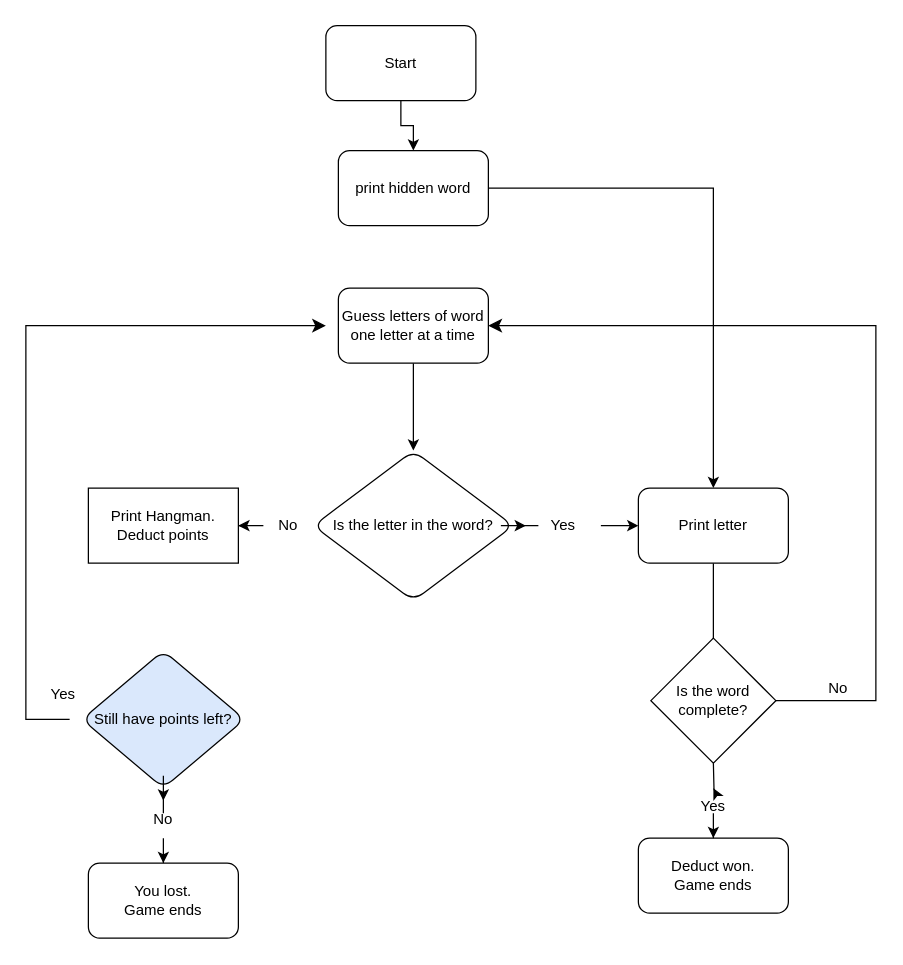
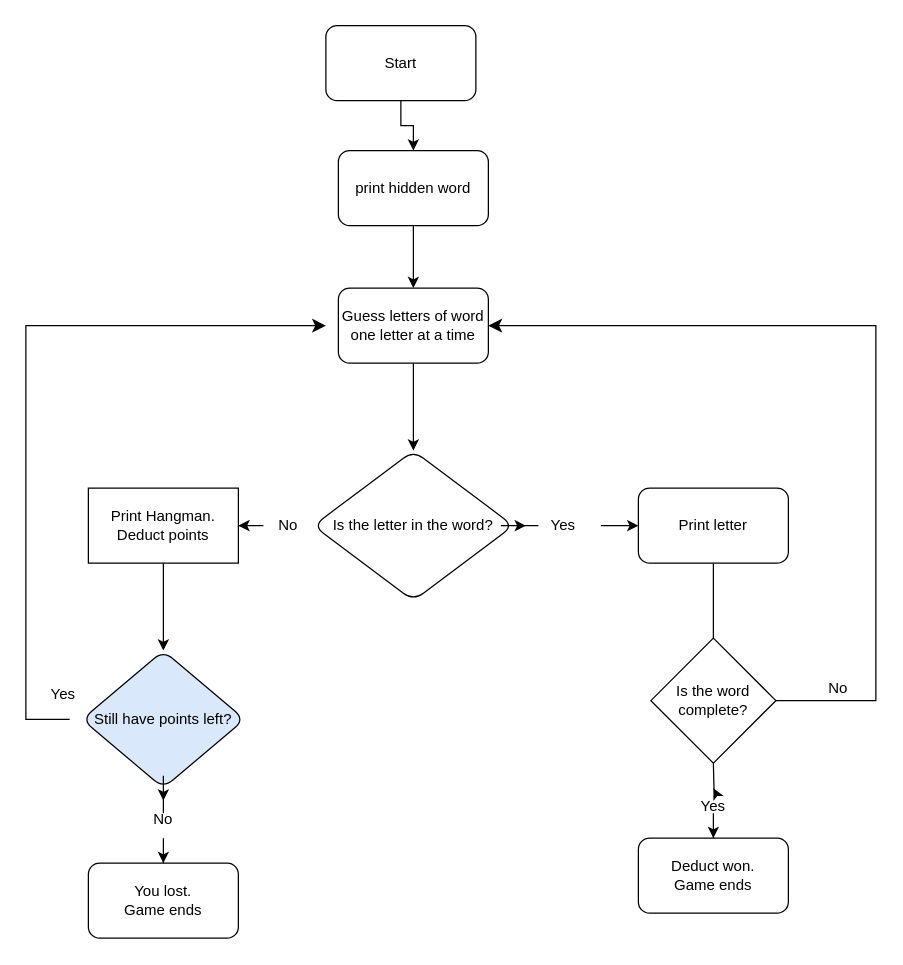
edge "print hidden word" -> "Print letter": now "print hidden word" -> "Guess letters of word one letter at a time"
edge "Print Hangman. Deduct points" -> "Still have points left?": added
